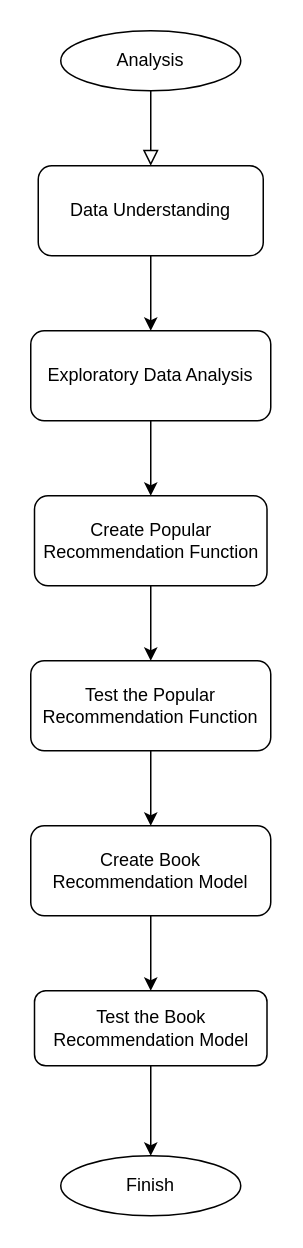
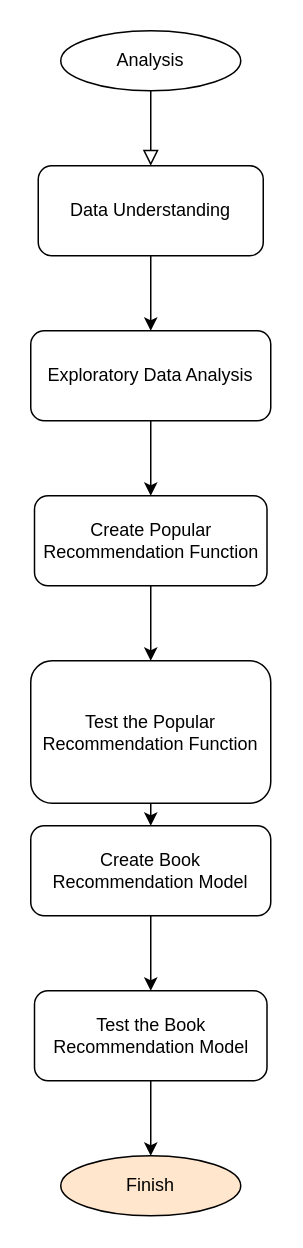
node "Test the Popular Recommendation Function": size 240x90 -> 240x143
node "Test the Book Recommendation Model": size 233x75 -> 233x90
node "Finish": fillcolor #ffffff -> #ffe6cc
